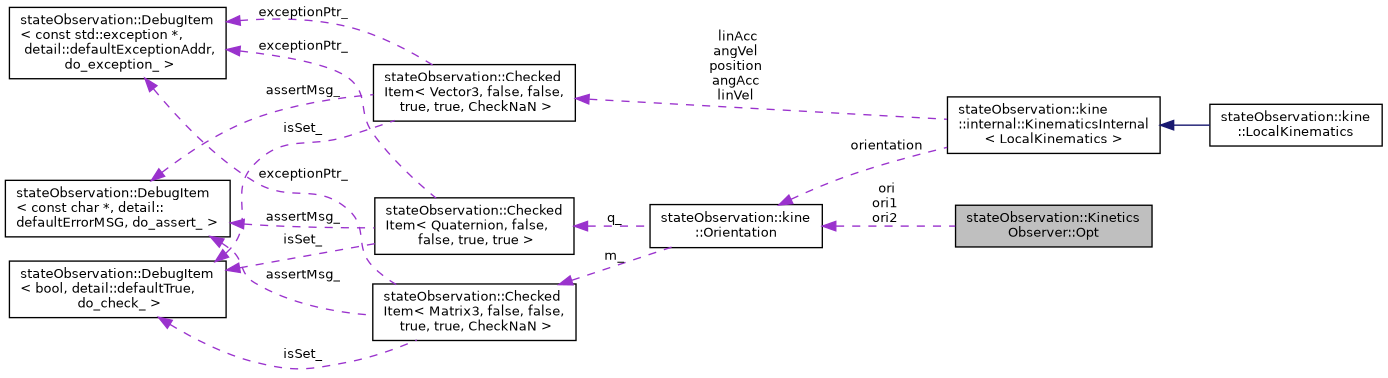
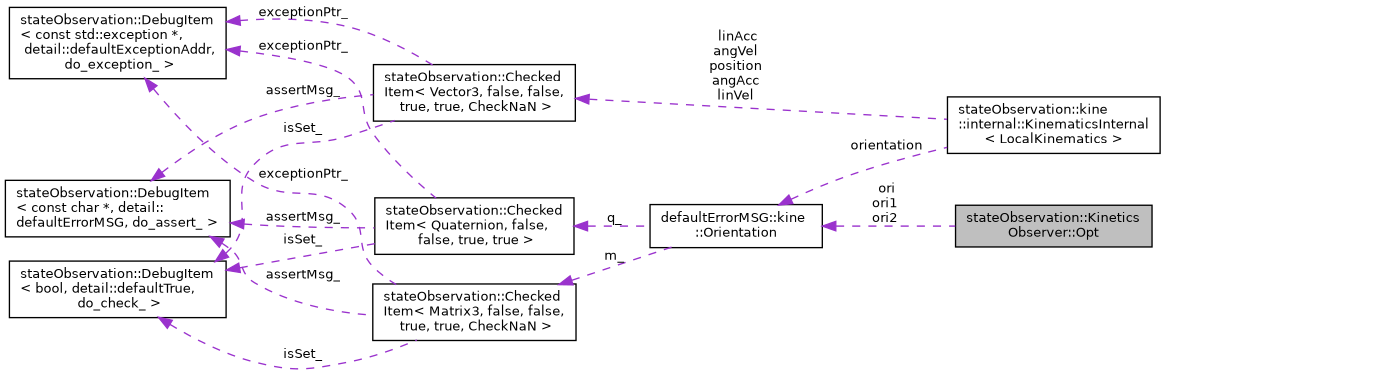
node "stateObservation::kine ::LocalKinematics": removed
node "stateObservation::kine ::Orientation": label "stateObservation::kine ::Orientation" -> "defaultErrorMSG::kine ::Orientation"
